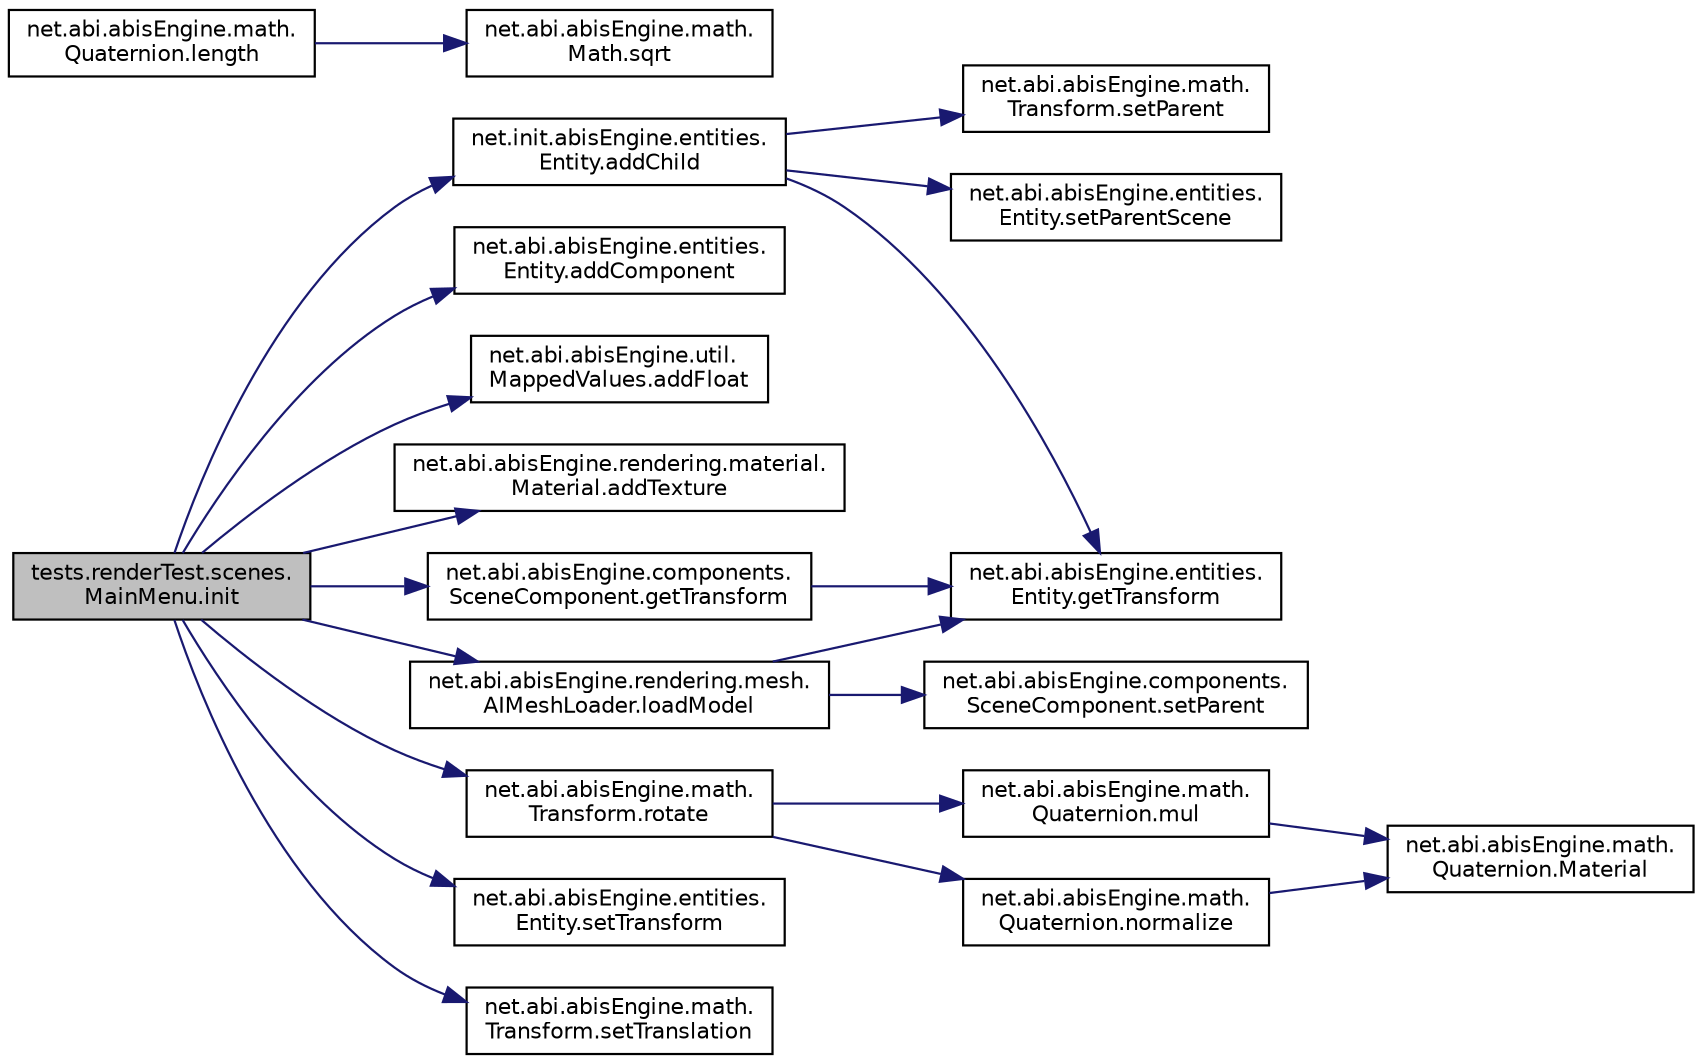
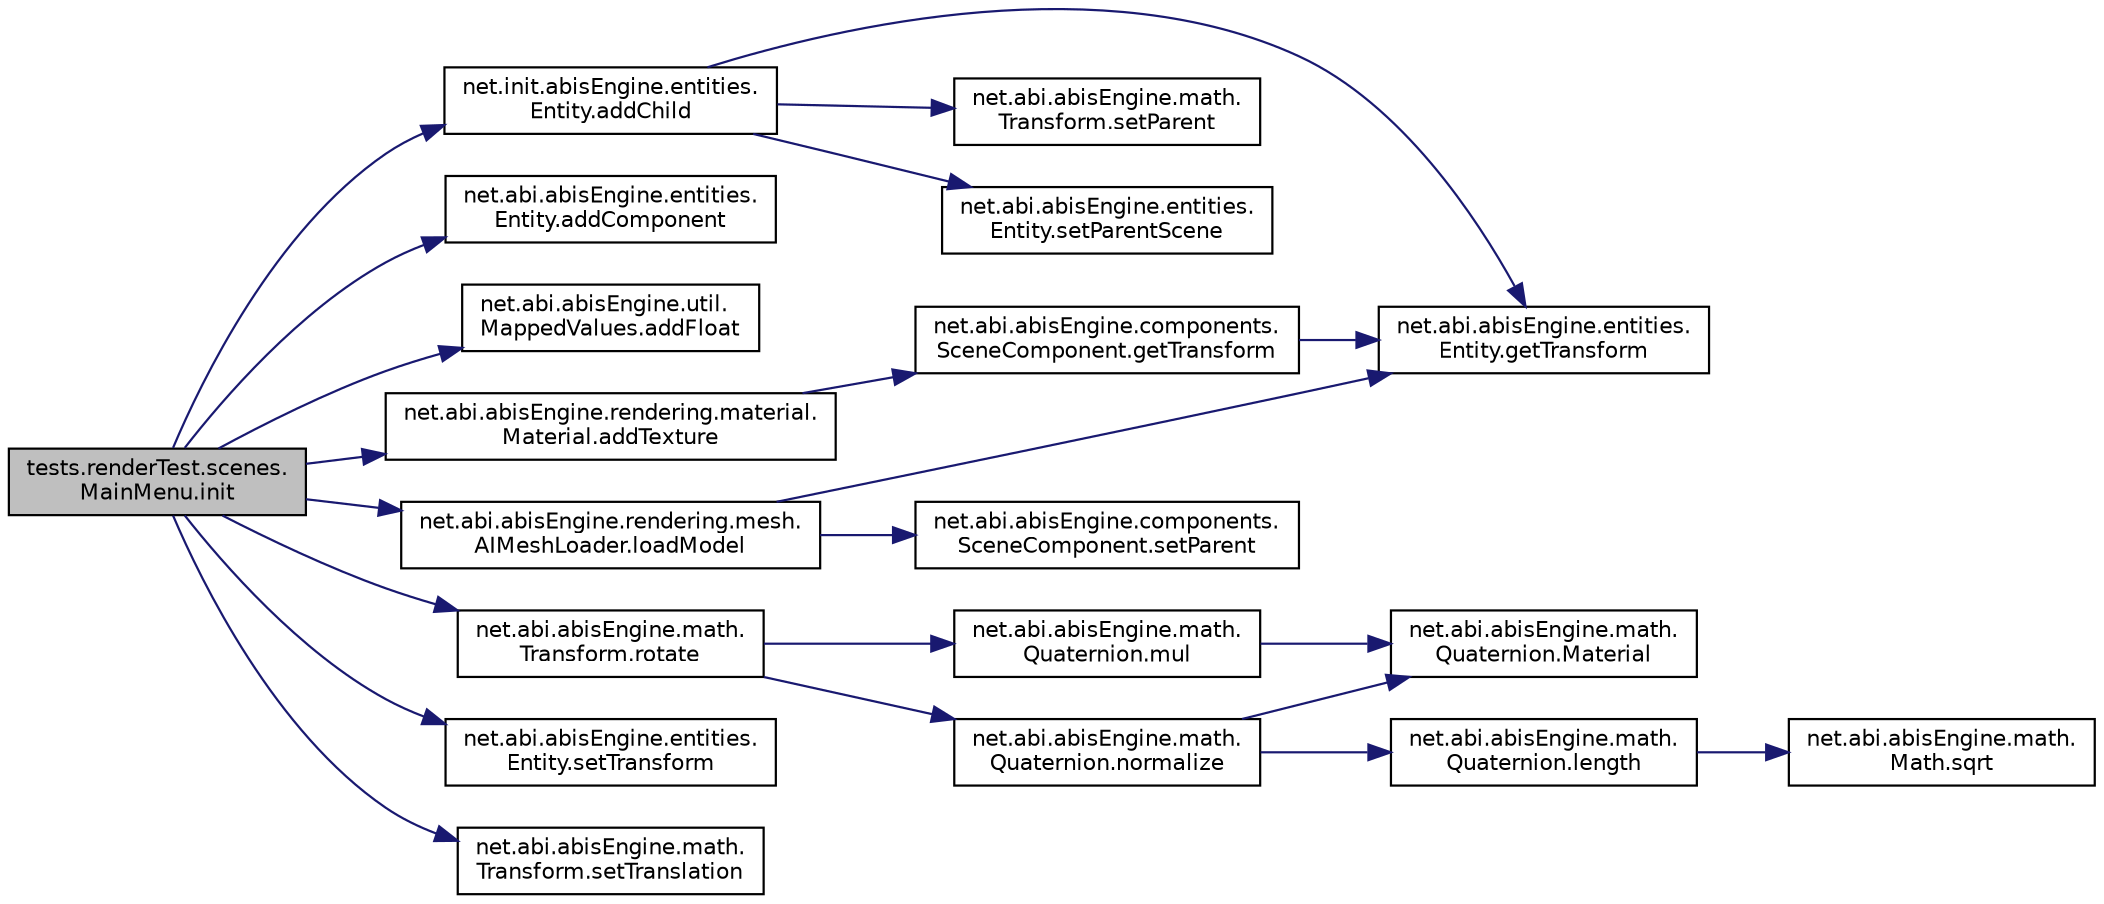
edge "tests.renderTest.scenes. MainMenu.init" -> "net.abi.abisEngine.components. SceneComponent.getTransform": now "net.abi.abisEngine.rendering.material. Material.addTexture" -> "net.abi.abisEngine.components. SceneComponent.getTransform"
edge "net.abi.abisEngine.math. Quaternion.normalize" -> "net.abi.abisEngine.math. Quaternion.length": added
